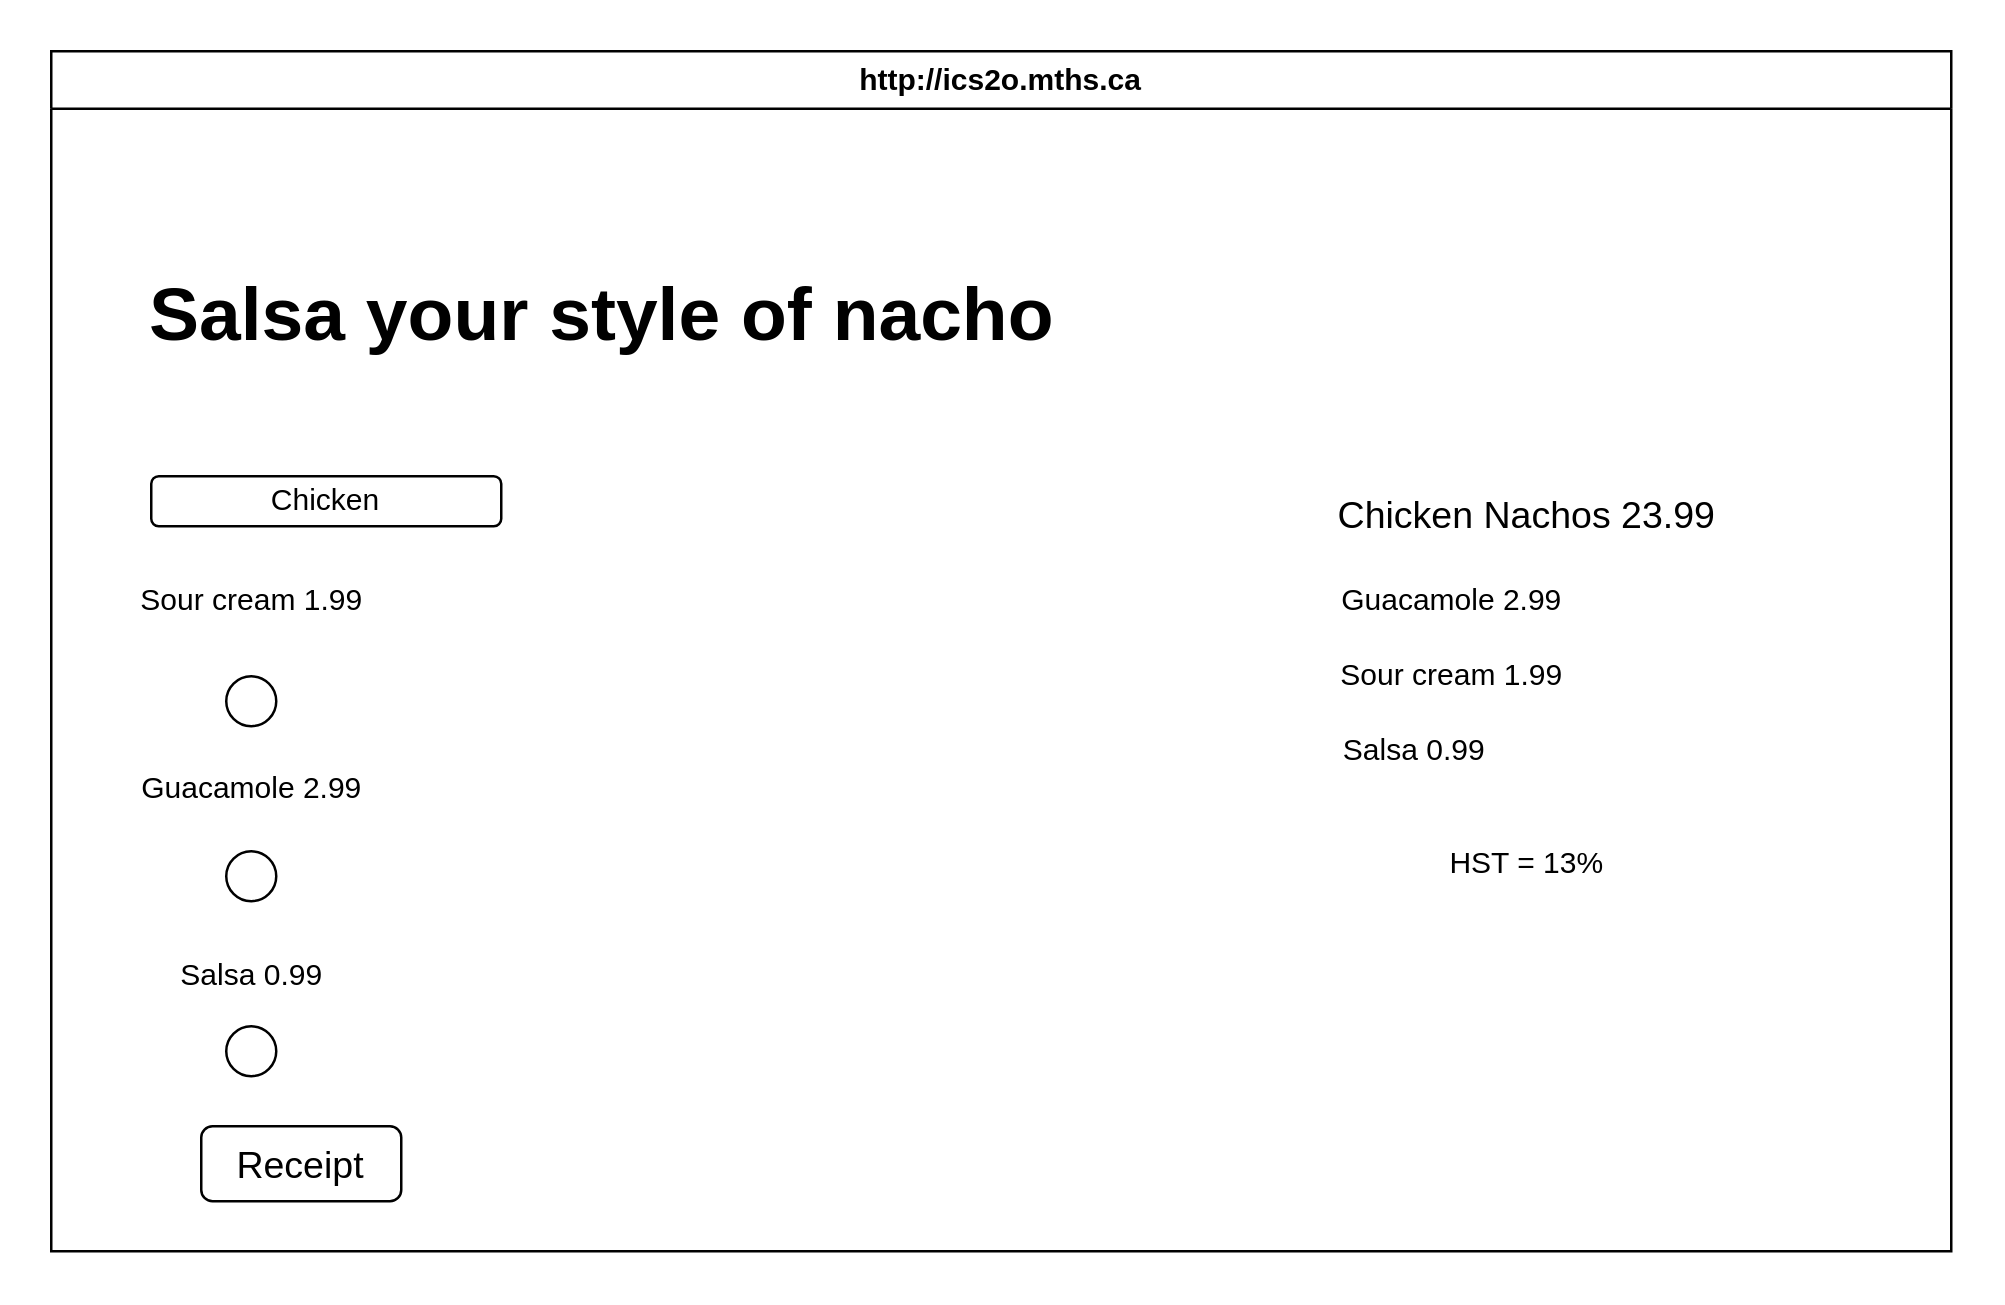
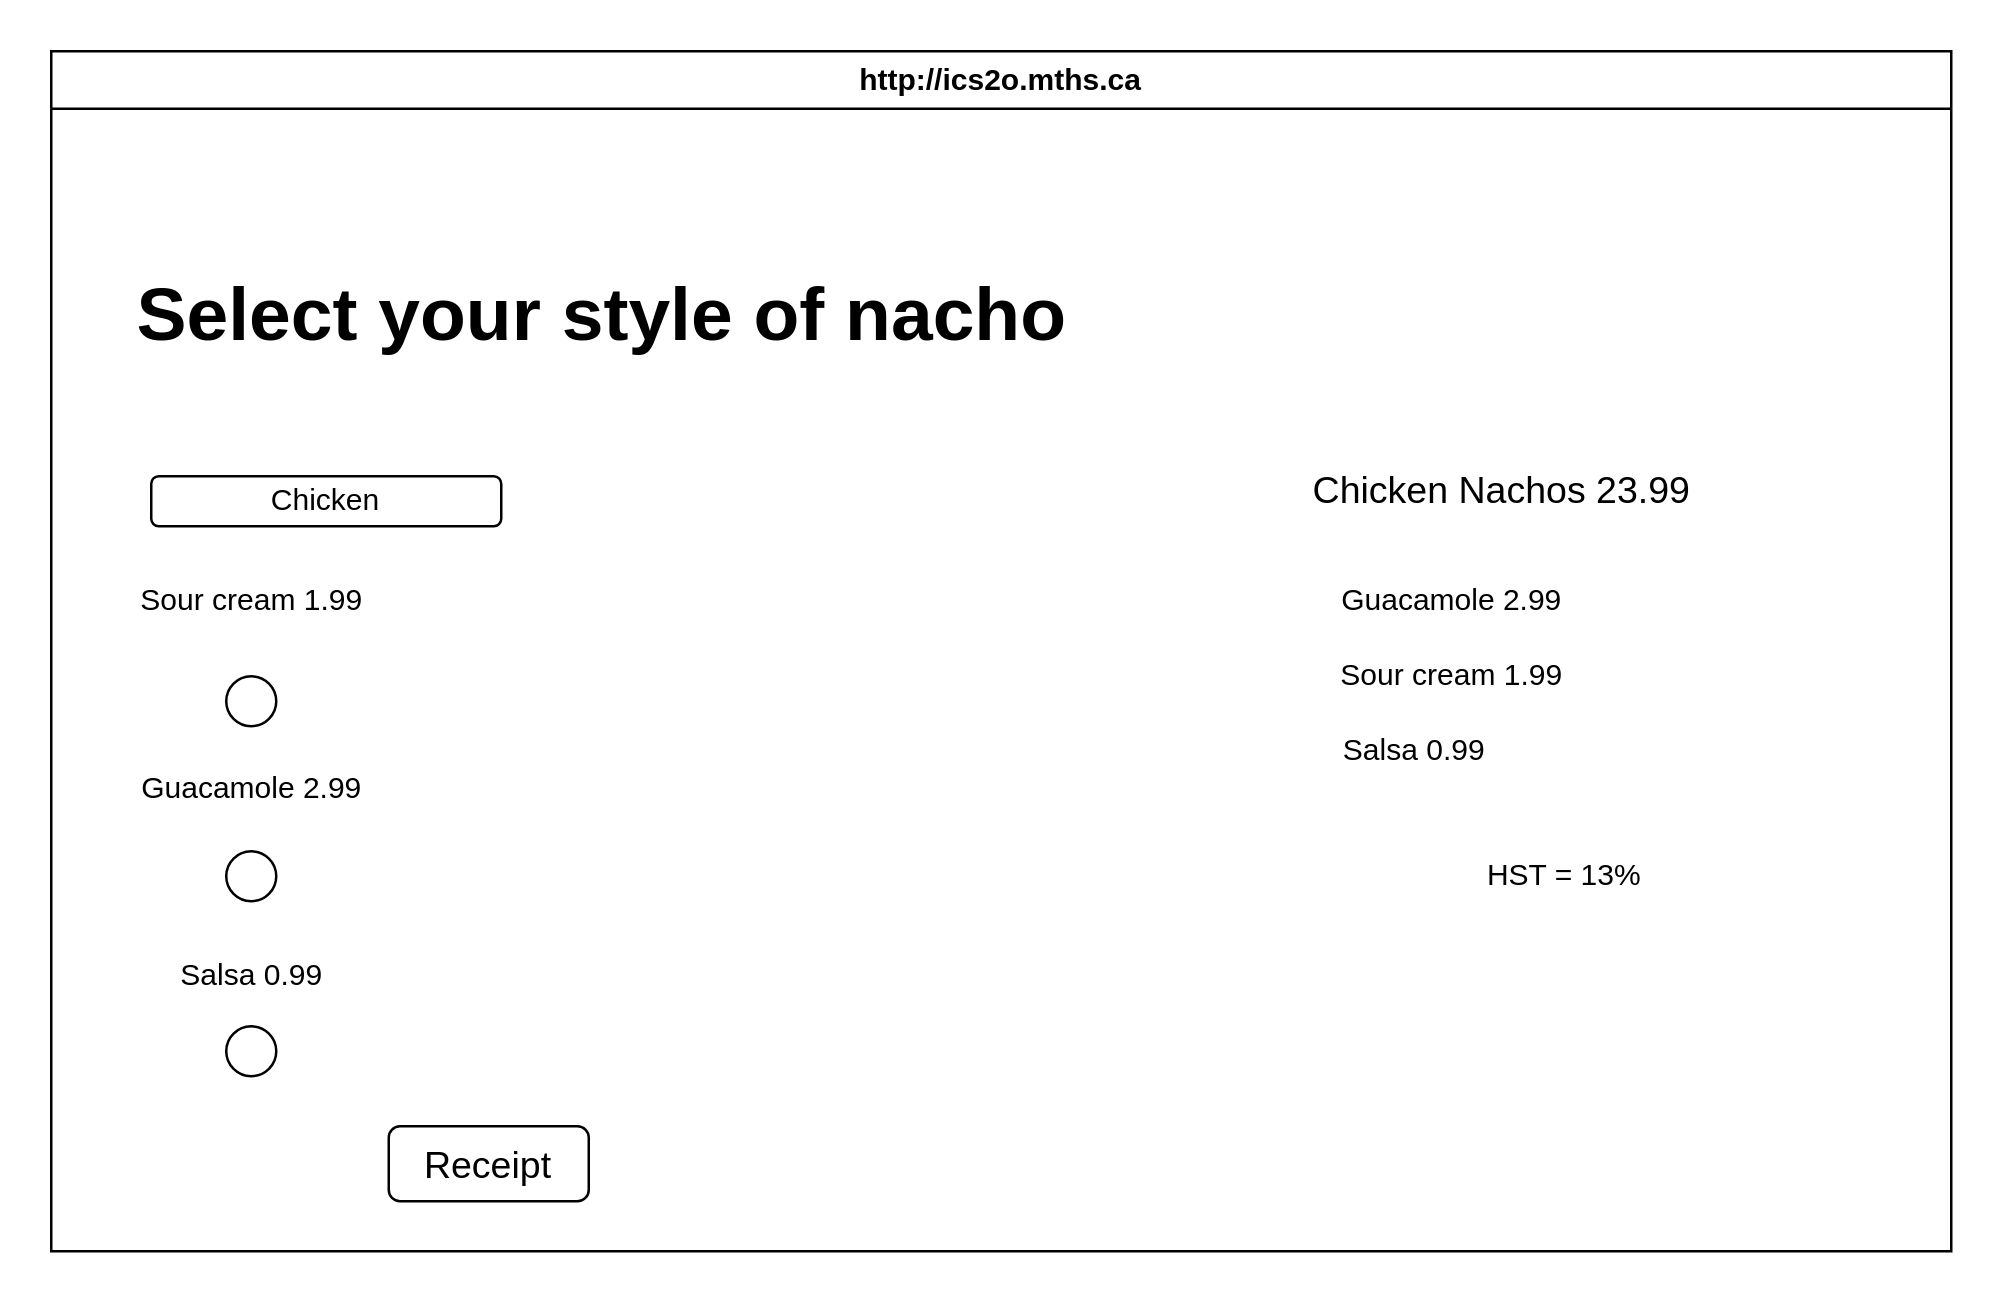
node "Salsa your style of nacho": label "Salsa your style of nacho" -> "Select your style of nacho"
node "Chicken Nachos 23.99": moved (1526, 514) -> (1501, 489)
node "HST = 13%": moved (1526, 864) -> (1564, 876)
node "Receipt": moved (301, 1164) -> (489, 1164)
